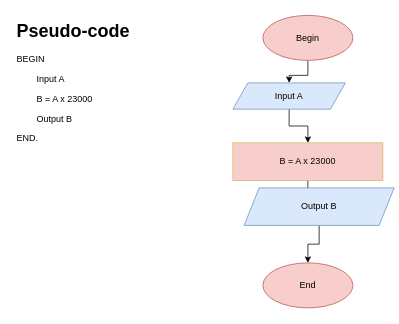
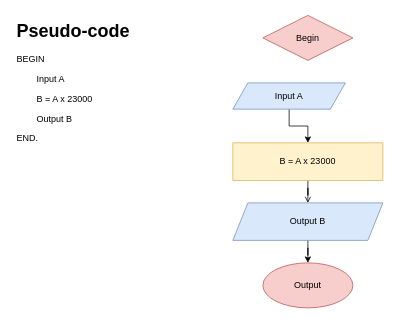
node "Begin": shape ellipse -> diamond
edge "Begin" -> "Input A": removed
node "B = A x 23000": fillcolor #f8cecc -> #fff2cc
node "Output B": moved (319, 207) -> (308, 222)
node "End": label "End" -> "Output"
